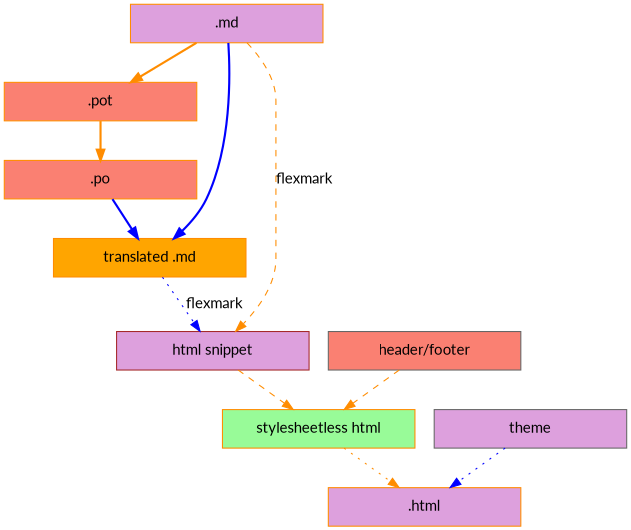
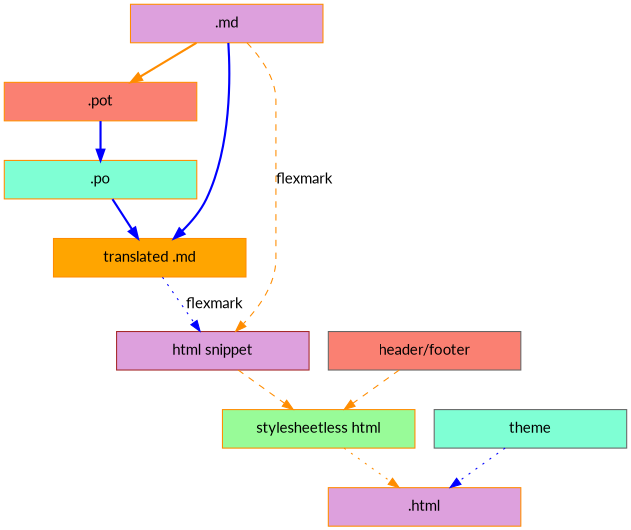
edge ".pot" -> ".po": color darkorange -> blue
node ".po": fillcolor salmon -> aquamarine
node "theme": fillcolor plum -> aquamarine
